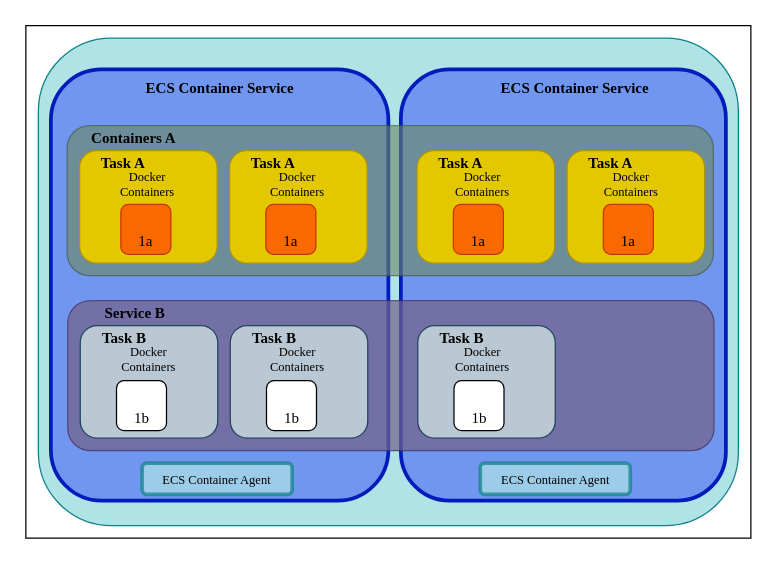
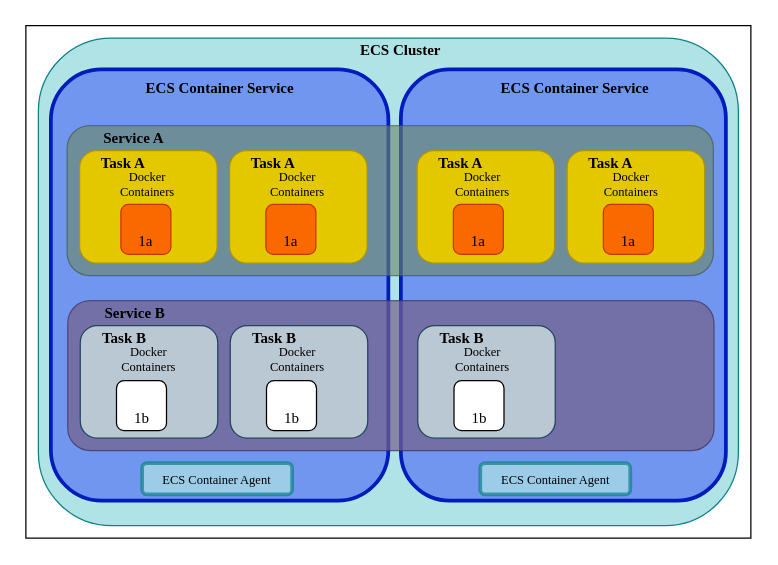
node "ECS Cluster": added
node "Containers A": label "Containers A" -> "Service A"
